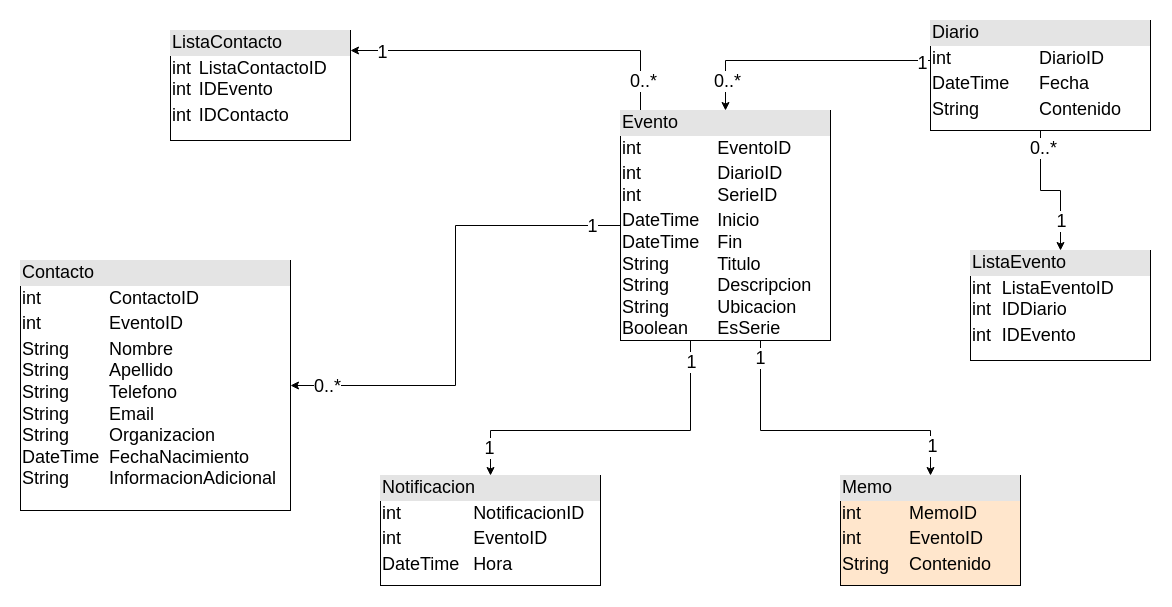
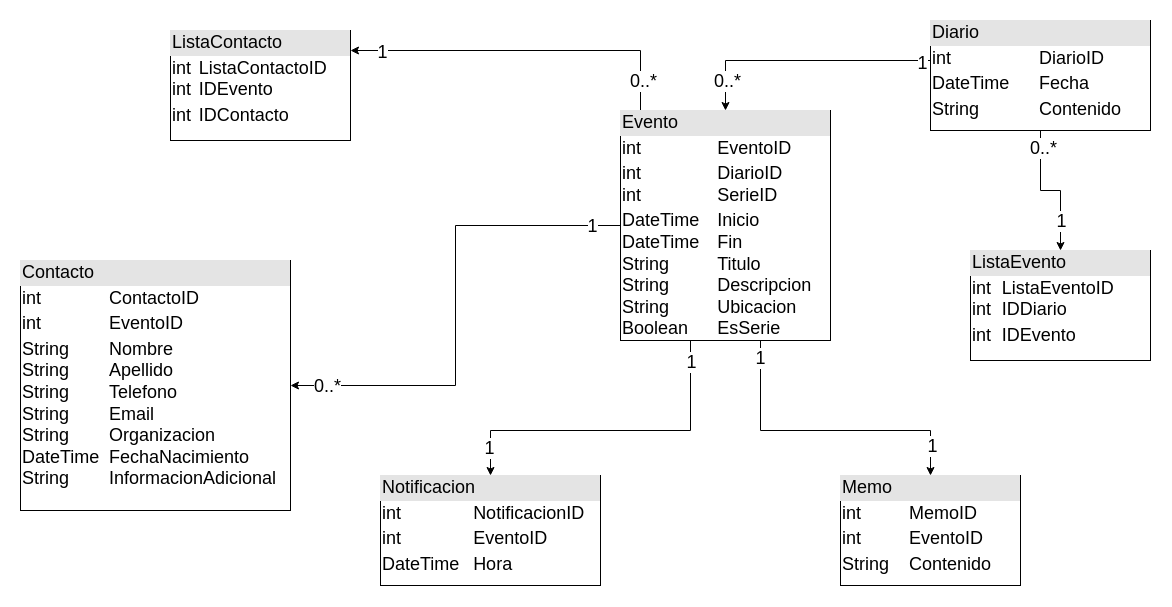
node "Memo int MemoID int EventoID String Contenido": fillcolor #ffe6cc -> #ffffff
